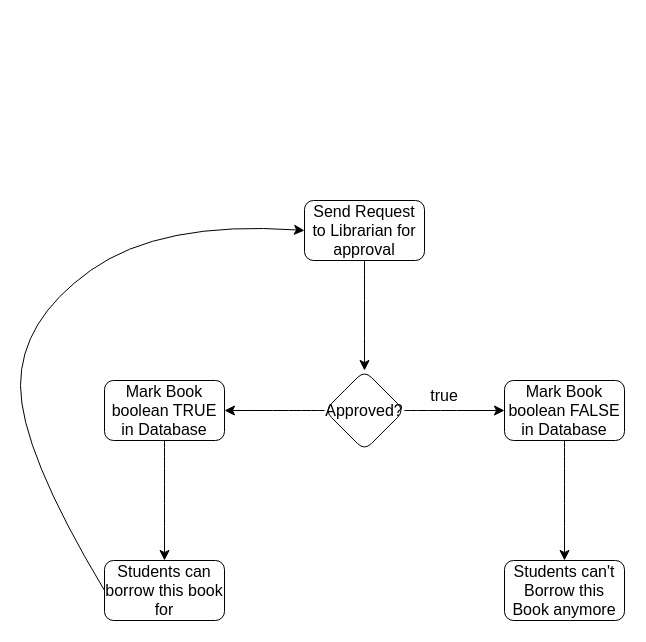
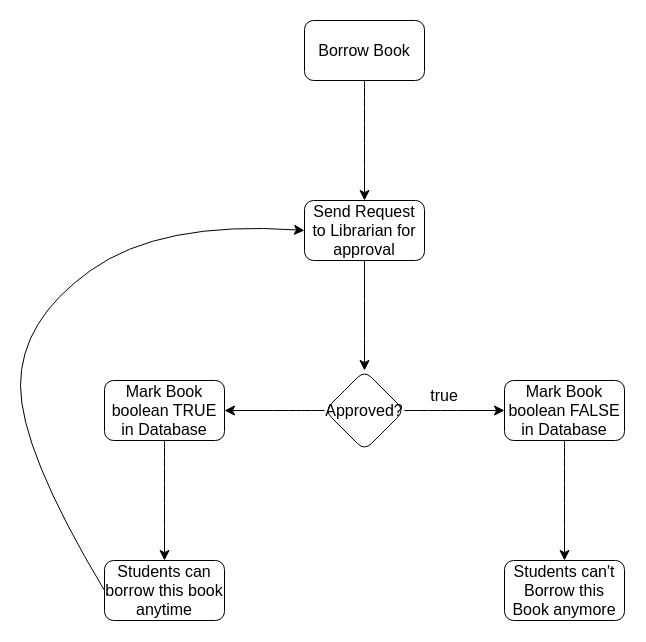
node "Borrow Book": added
edge "Borrow Book" -> "Send Request to Librarian for approval": added
node "Students can borrow this book for": label "Students can borrow this book for" -> "Students can borrow this book anytime"
